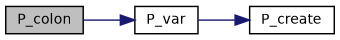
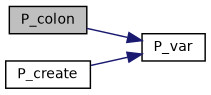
edge "P_var" -> "P_create": reversed
